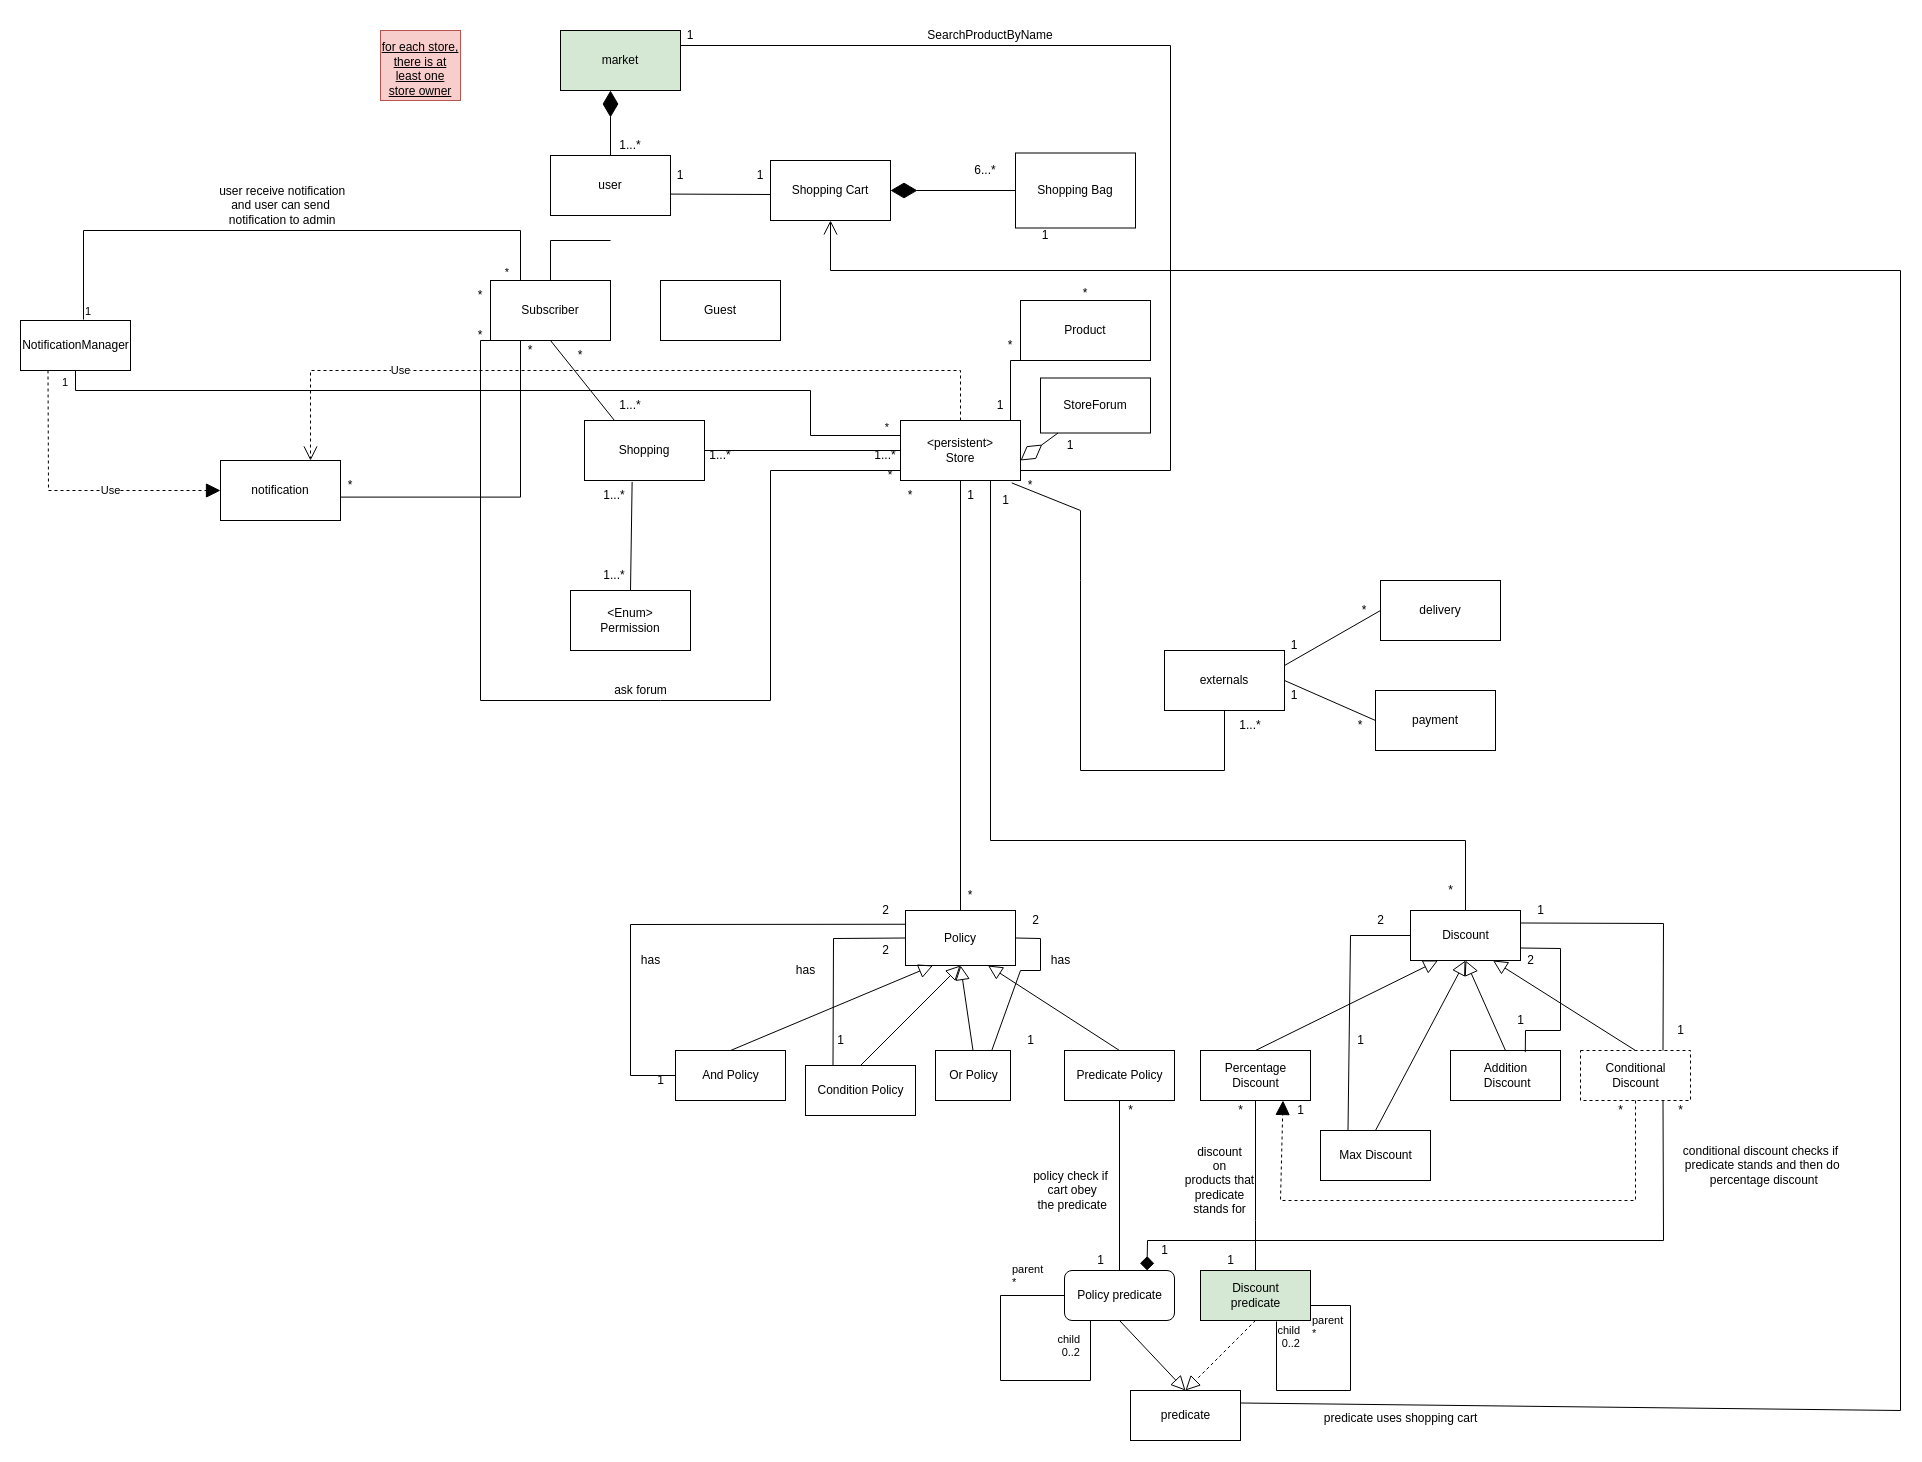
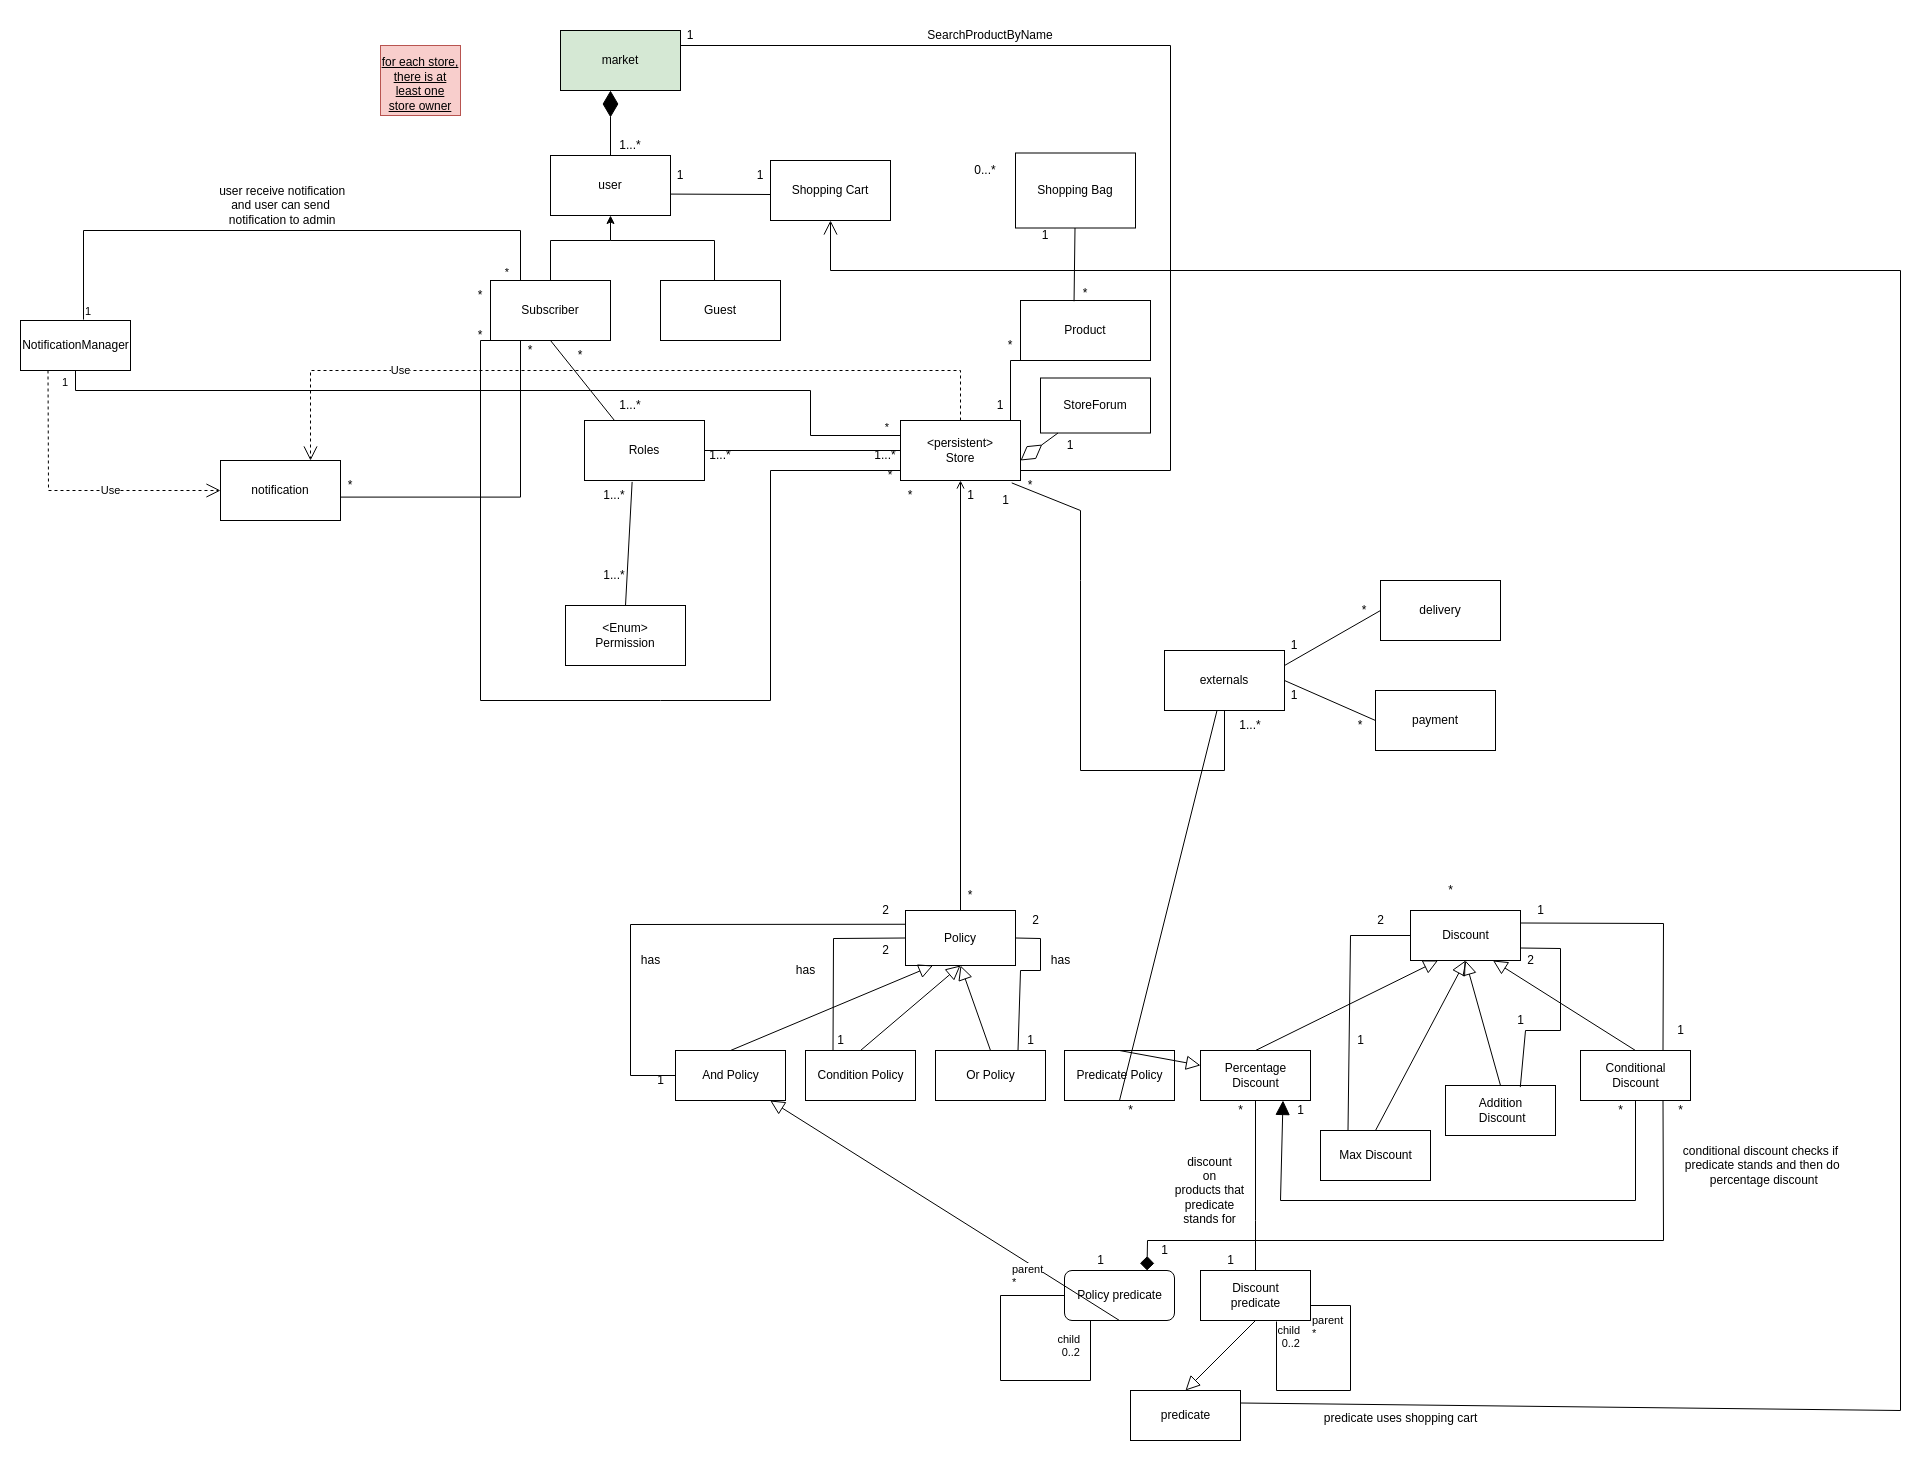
node "for each store, there is at least one store owner": moved (421, 66) -> (421, 81)
node "6...*": label "6...*" -> "0...*"
edge "Shopping Bag" -> "Shopping Cart": removed
edge "Guest" -> "user": added
edge "Shopping Bag" -- "Product": added
node "Shopping": label "Shopping" -> "Roles"
edge "<persistent> Store" -- "Policy": arrowhead none -> open
edge "NotificationManager" -> "notification": arrowhead block -> open
node "<Enum> Permission": moved (631, 621) -> (626, 636)
node "ask forum": removed
edge "<persistent> Store" -- "Discount": removed
edge "Predicate Policy" -> "Policy": now "Predicate Policy" -> "Percentage Discount"
node "Or Policy": size 75x50 -> 110x50
node "Addition Discount": moved (1506, 1076) -> (1501, 1111)
node "Conditional Discount": style dashed -> solid
node "Condition Policy": moved (861, 1091) -> (861, 1076)
node "discount on products that predicate stands for": moved (1220, 1181) -> (1210, 1191)
edge "Predicate Policy" -- "Policy predicate": now "Predicate Policy" -- "externals"
node "policy check if cart obey the predicate": removed
edge "Conditional Discount" -> "Percentage Discount": style dashed -> solid
node "Discount predicate": fillcolor #d5e8d4 -> #ffffff
edge "Policy predicate" -> "predicate": now "Policy predicate" -> "And Policy"
edge "Discount predicate" -> "predicate": style dashed -> solid
